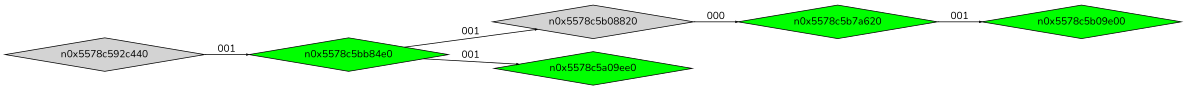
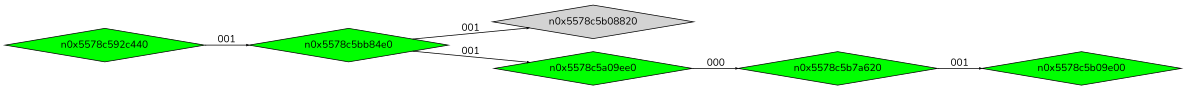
edge "n0x5578c5b08820" -> "n0x5578c5b7a620": now "n0x5578c5a09ee0" -> "n0x5578c5b7a620"
node "n0x5578c592c440": fillcolor lightgrey -> green
